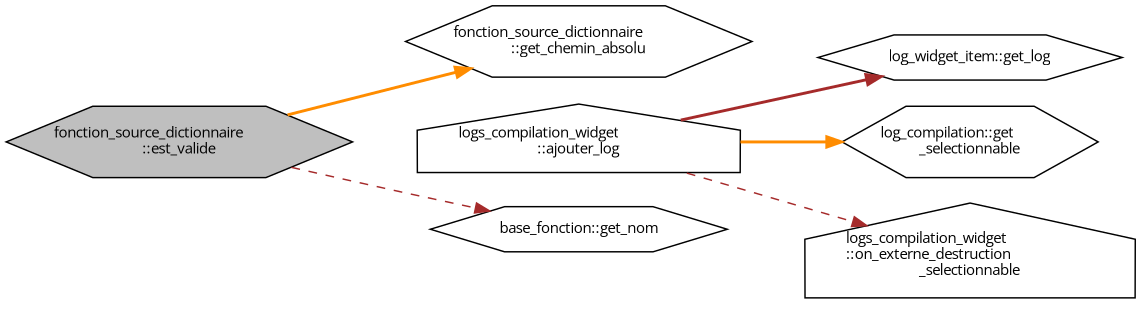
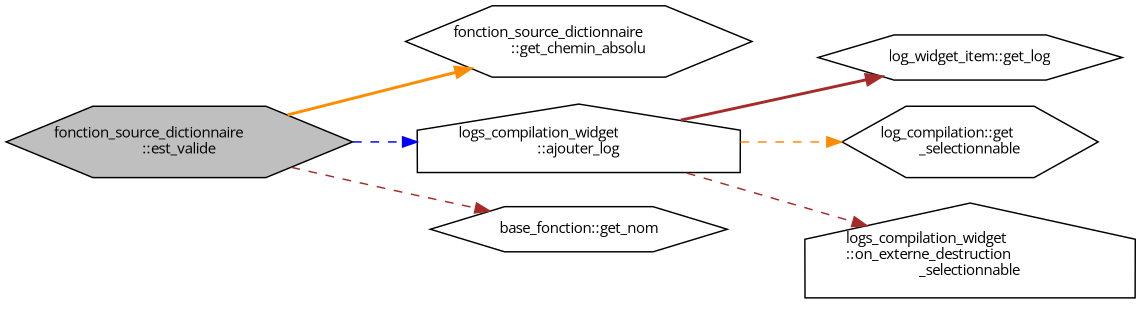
edge "fonction_source_dictionnaire ::est_valide" -> "logs_compilation_widget ::ajouter_log": added
edge "logs_compilation_widget ::ajouter_log" -> "log_compilation::get _selectionnable": style bold -> dashed
